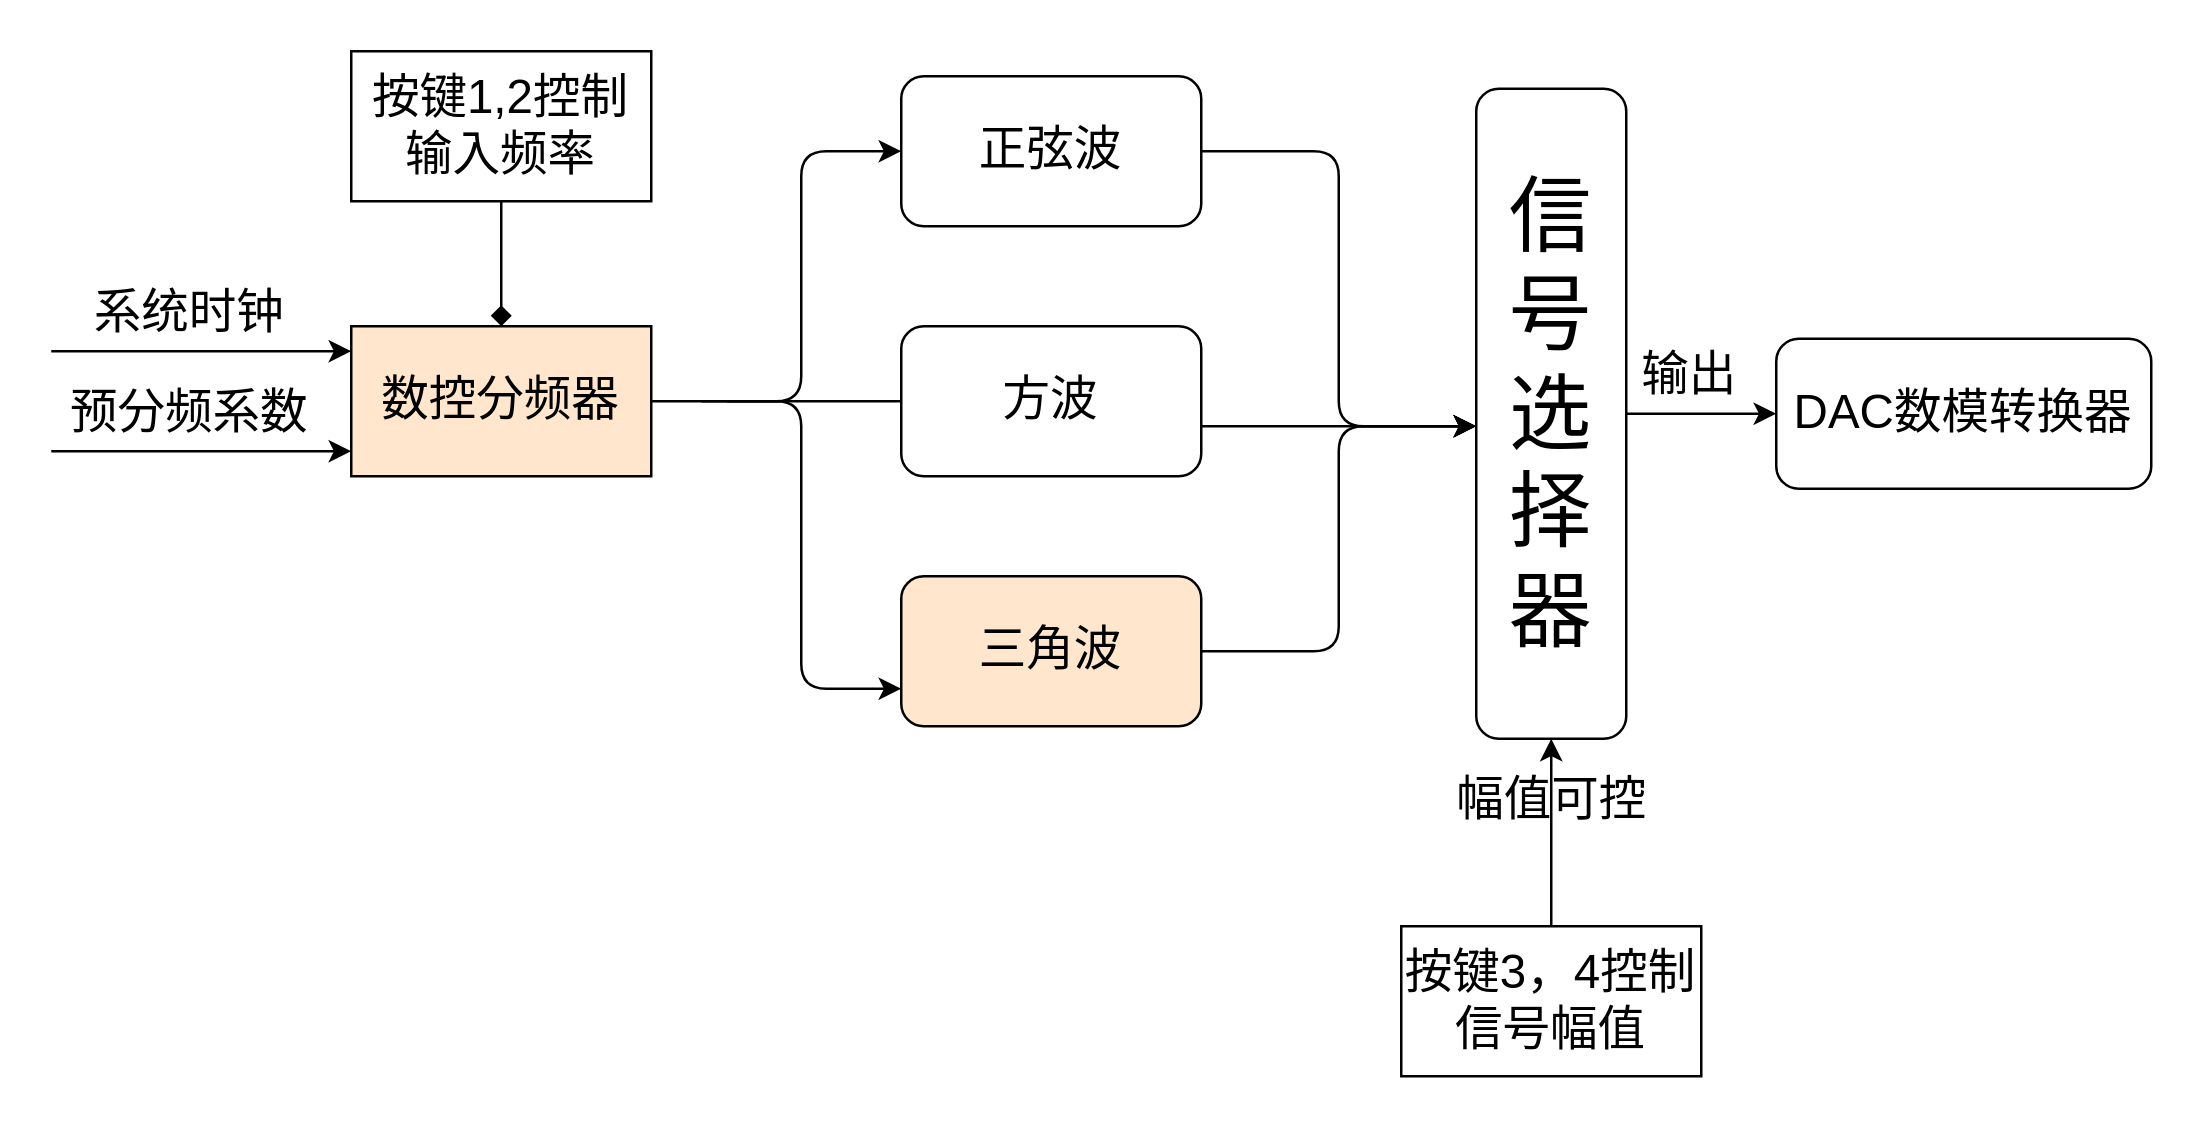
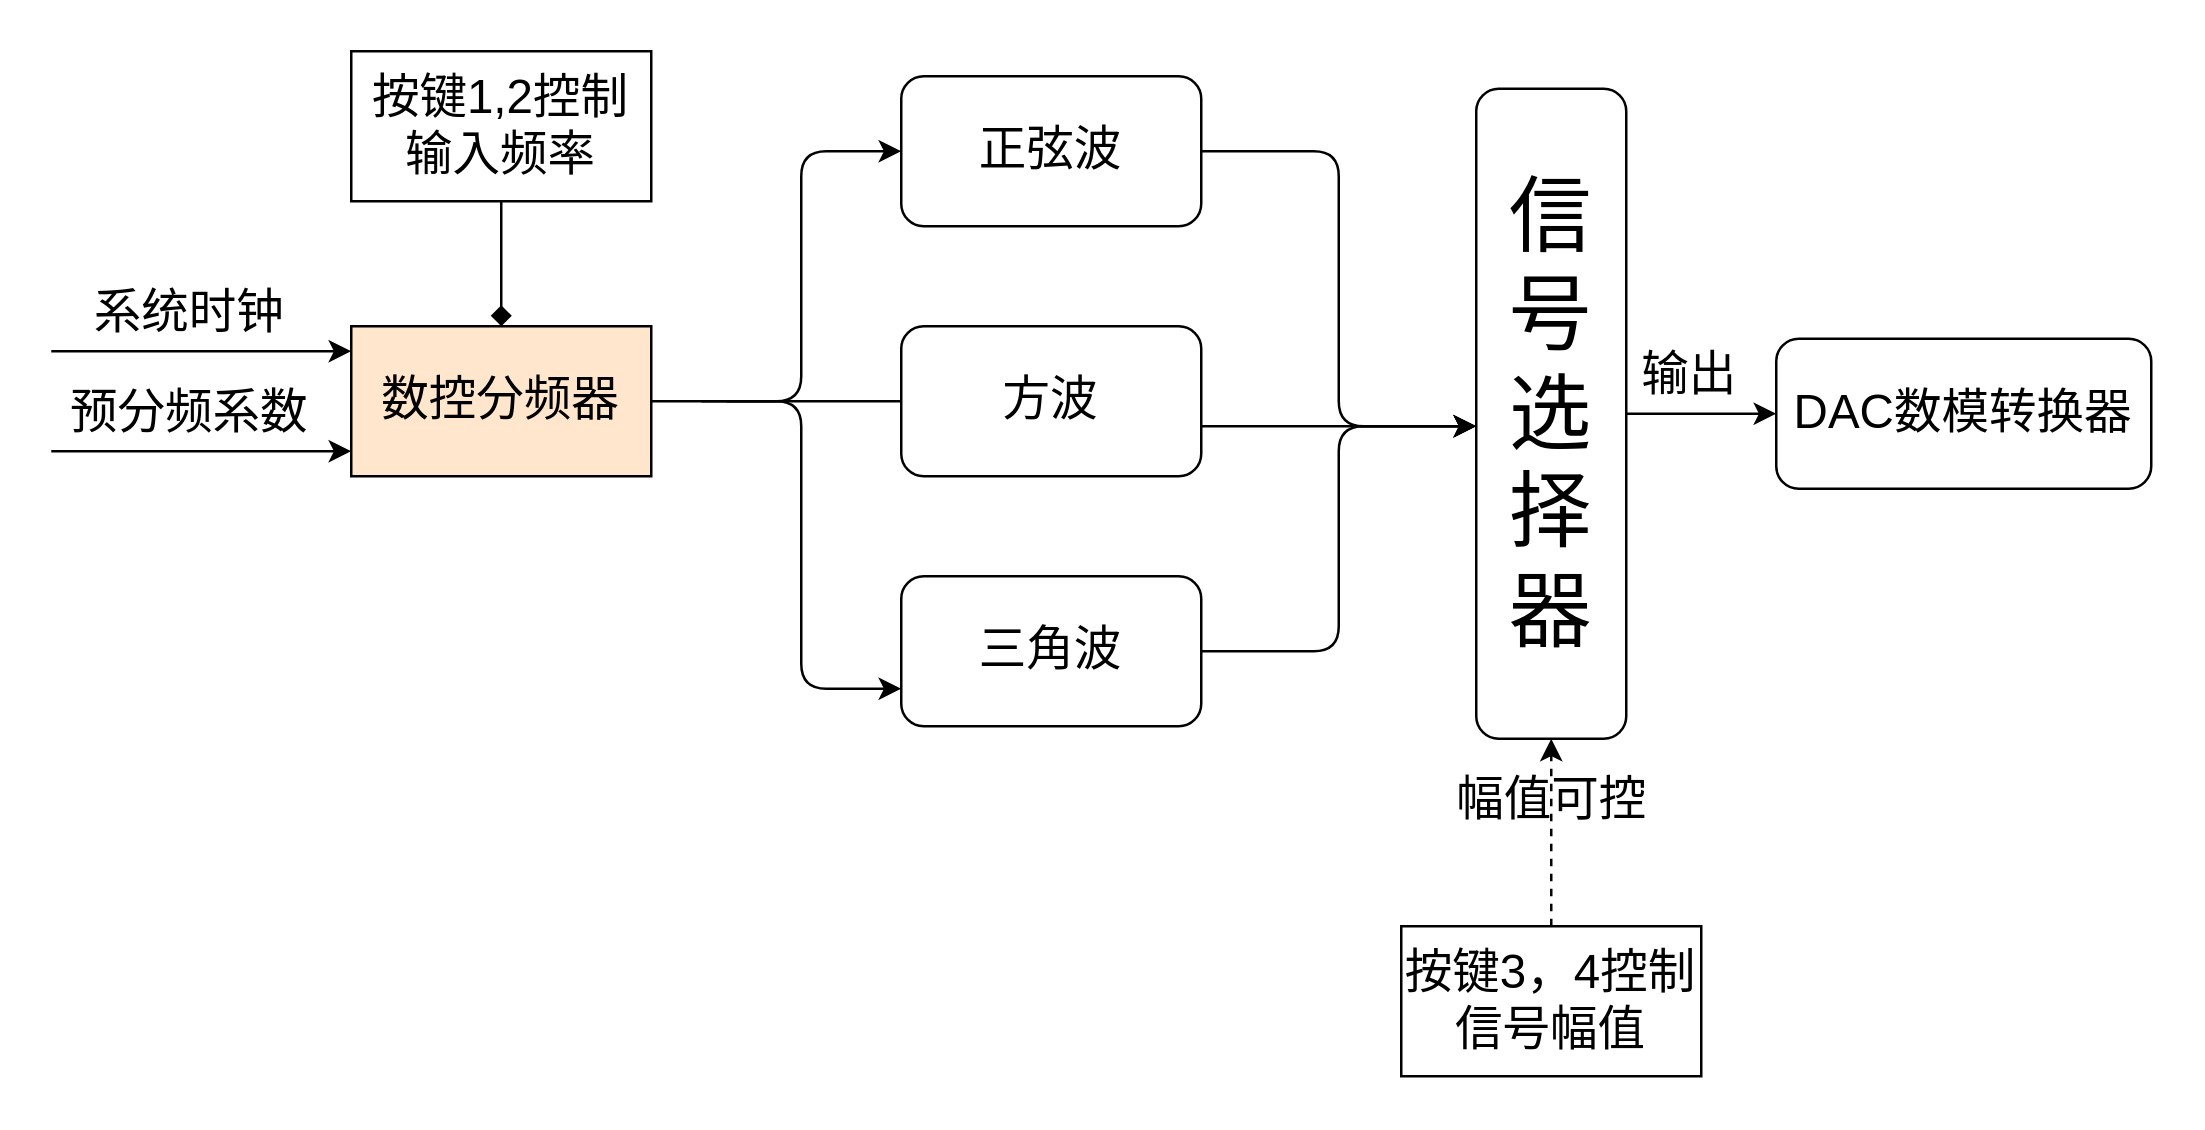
node "三角波": fillcolor #ffe6cc -> #ffffff
edge "按键3，4控制信号幅值" -> "信 号 选 择 器": style solid -> dashed
